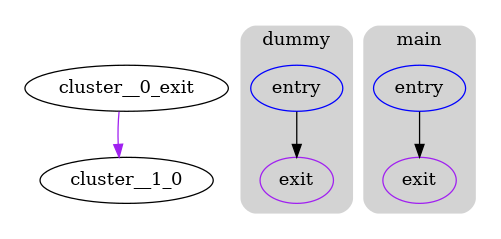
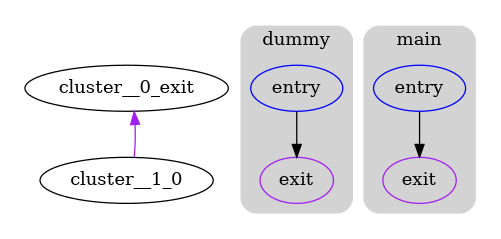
edge "cluster__0_exit" -> "cluster__1_0": reversed
